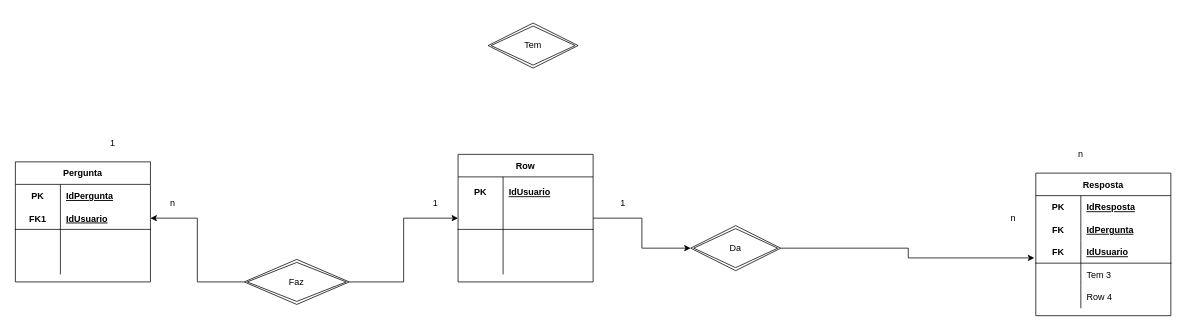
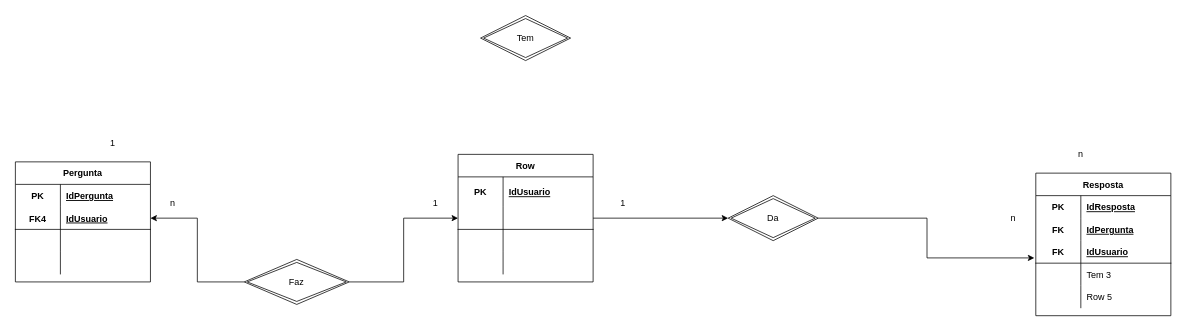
node "Tem": moved (533, 45) -> (525, 38)
node "FK1": label "FK1" -> "FK4"
node "Da": moved (735, 248) -> (773, 218)
node "Row 4": label "Row 4" -> "Row 5"
